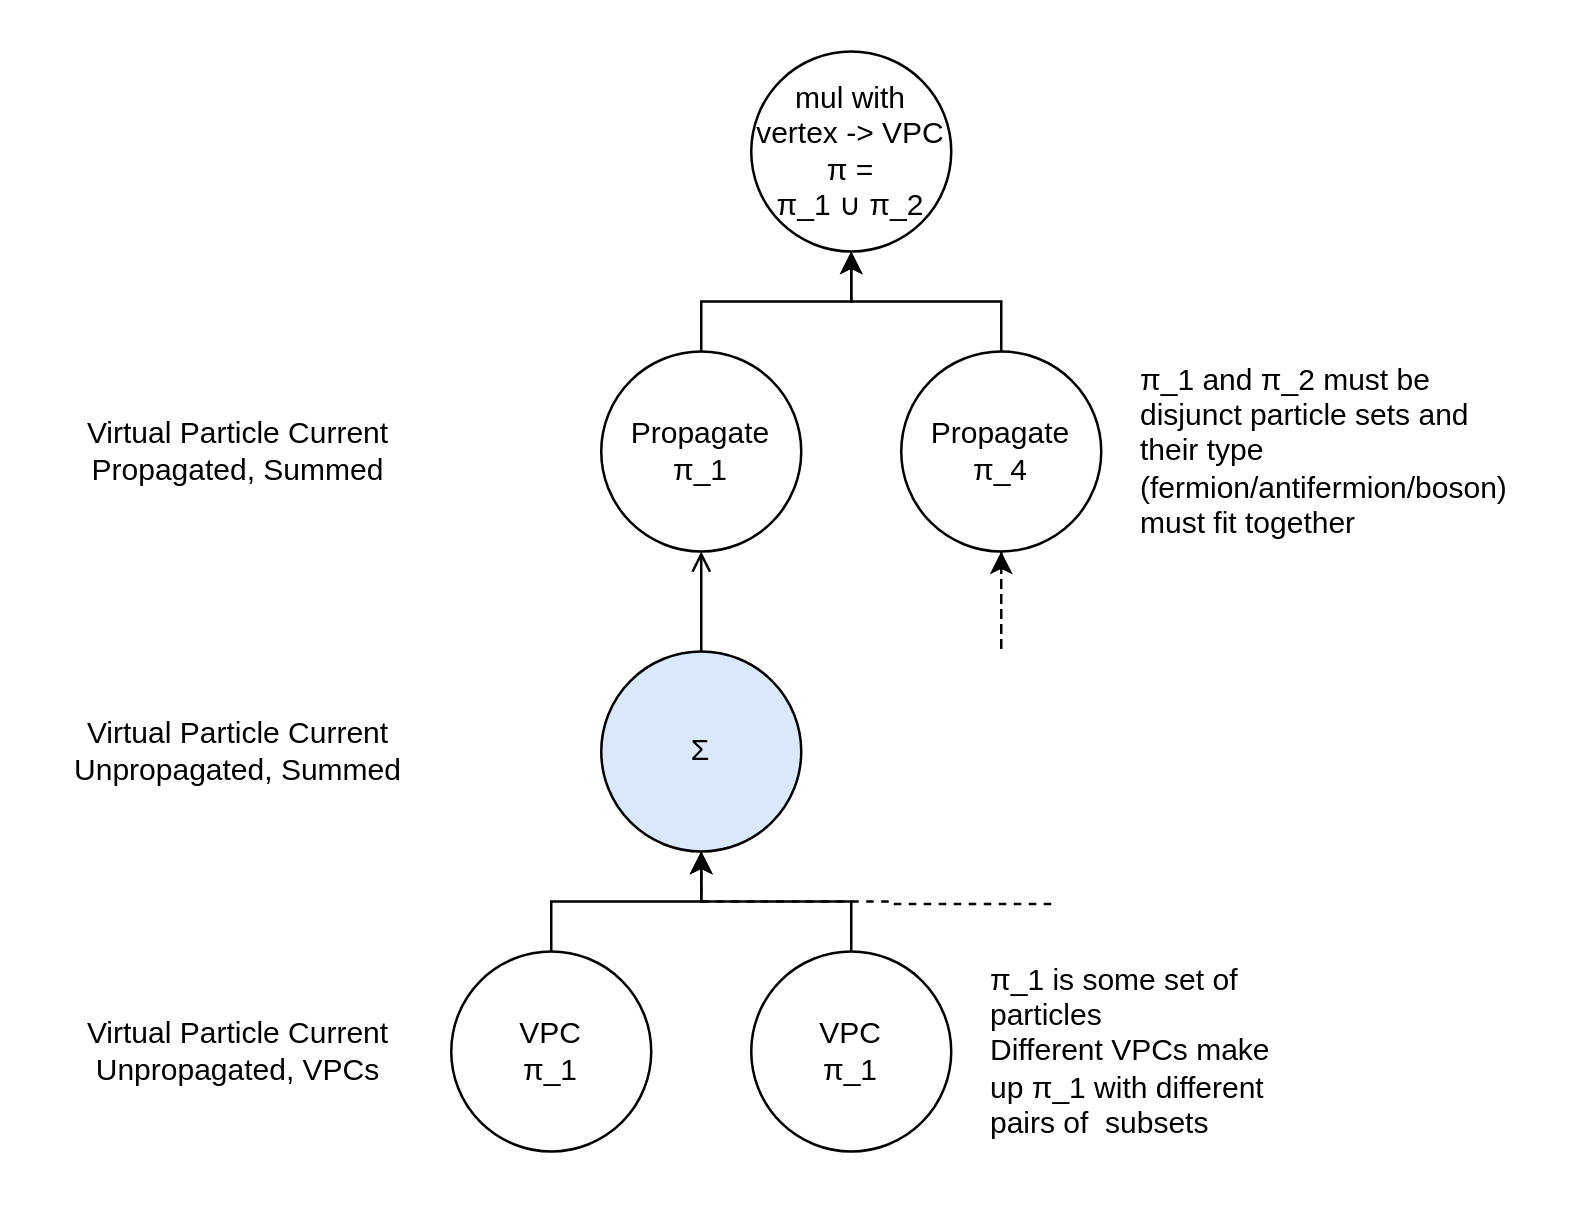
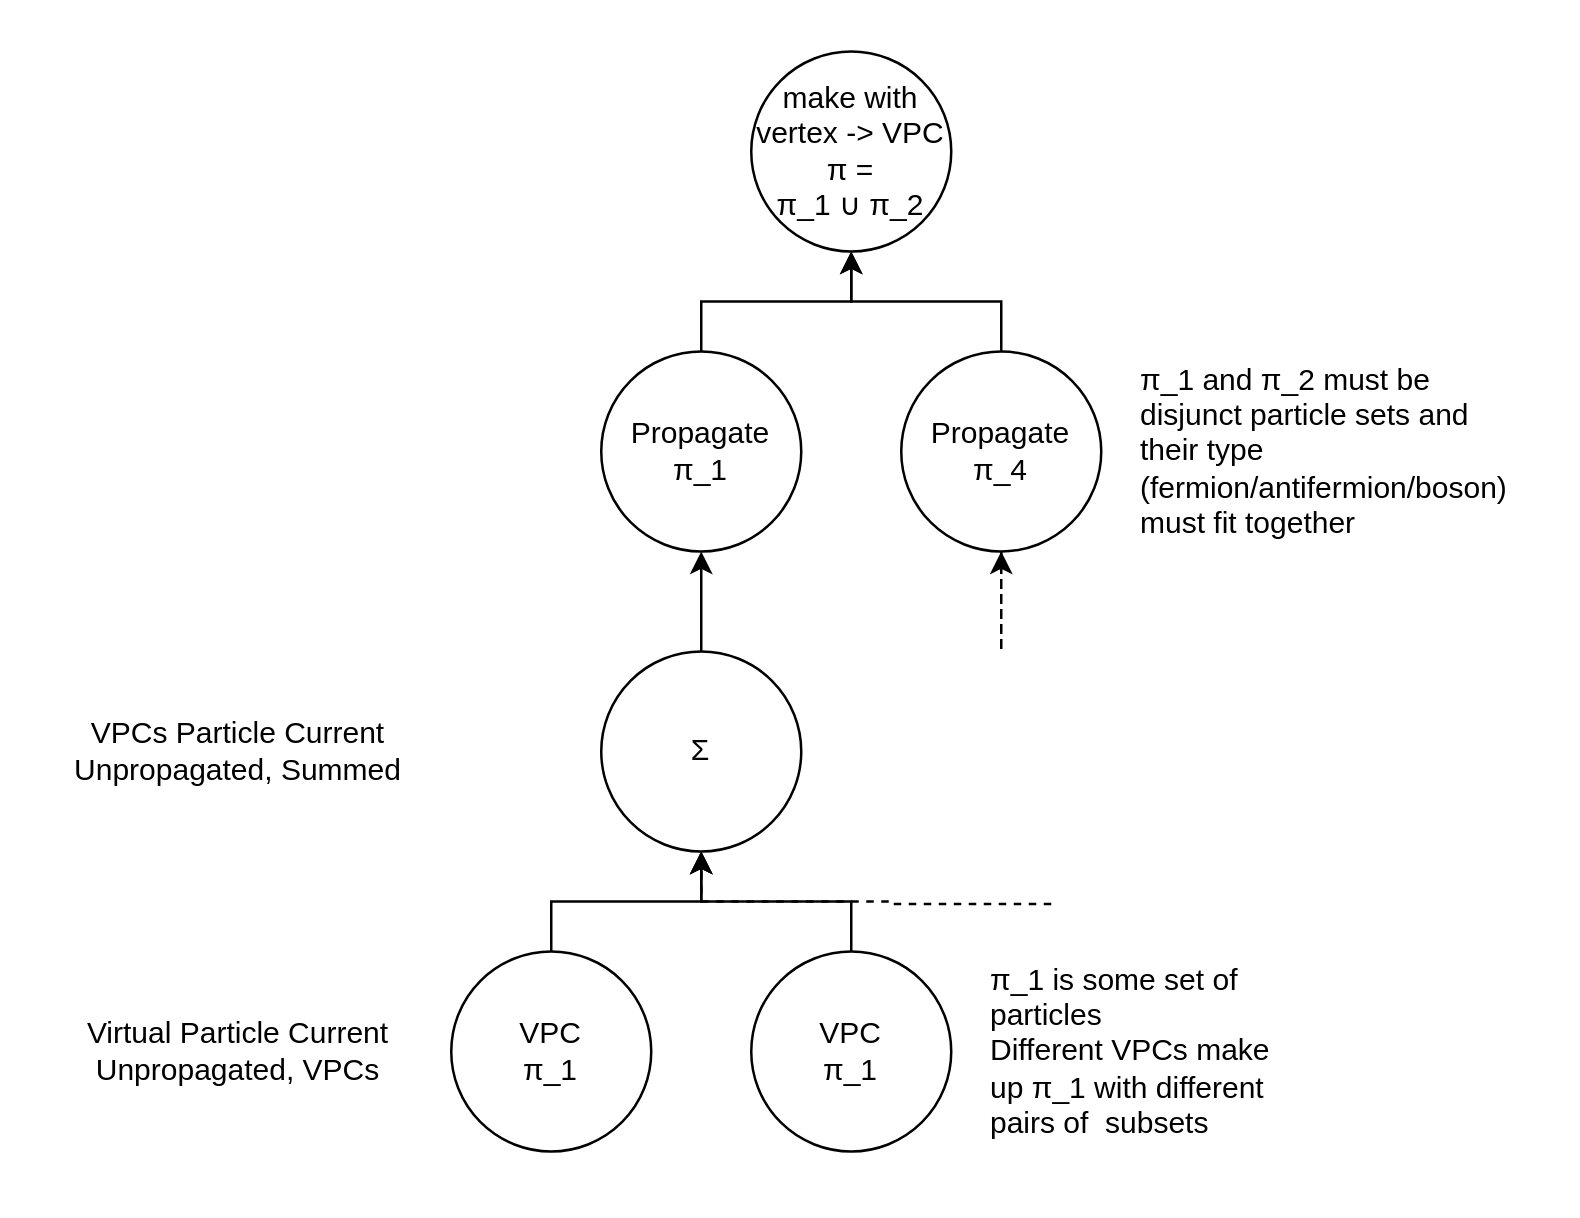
node "mul with vertex -> VPC π = π_1 ∪ π_2": label "mul with vertex -> VPC π = π_1 ∪ π_2" -> "make with vertex -> VPC π = π_1 ∪ π_2"
node "Virtual Particle Current Propagated, Summed": removed
edge "Σ" -> "Propagate π_1": arrowhead open -> classic
node "Virtual Particle Current Unpropagated, Summed": label "Virtual Particle Current Unpropagated, Summed" -> "VPCs Particle Current Unpropagated, Summed"
node "Σ": fillcolor #dae8fc -> #ffffff
